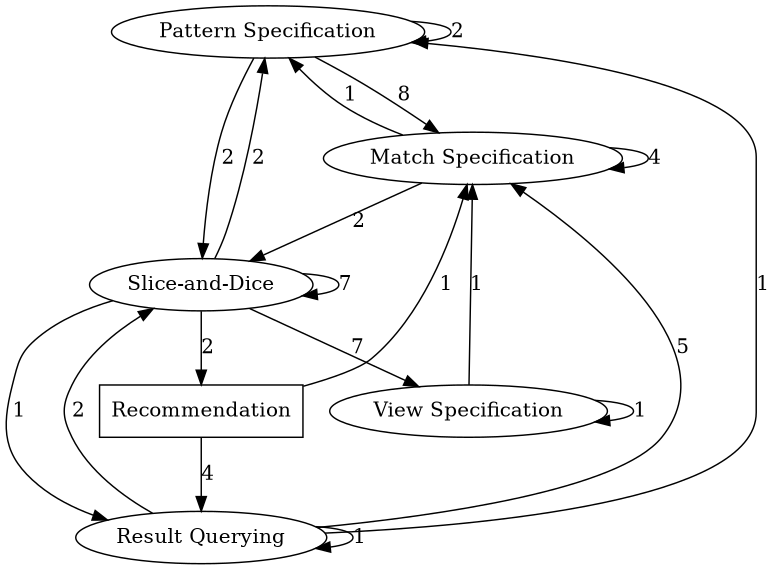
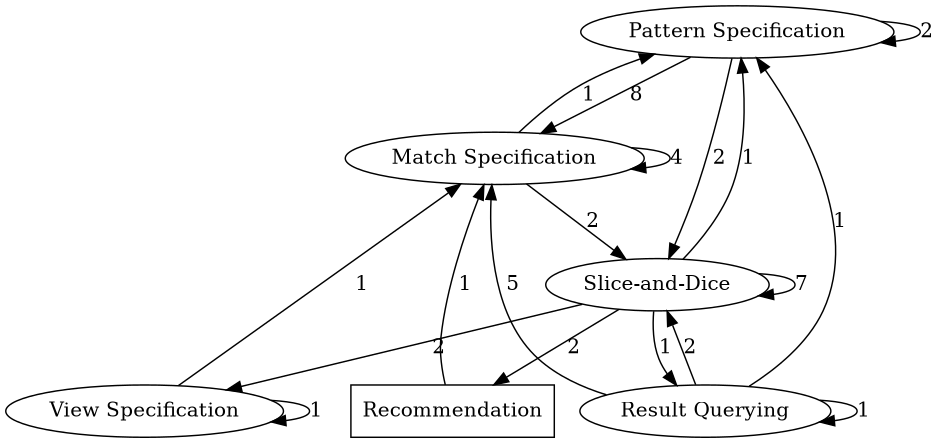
edge "Slice-and-Dice" -> "Pattern Specification": label "2" -> "1"
edge "Slice-and-Dice" -> "View Specification": label "7" -> "2"
edge "Recommendation" -> "Result Querying": removed, label "4"
